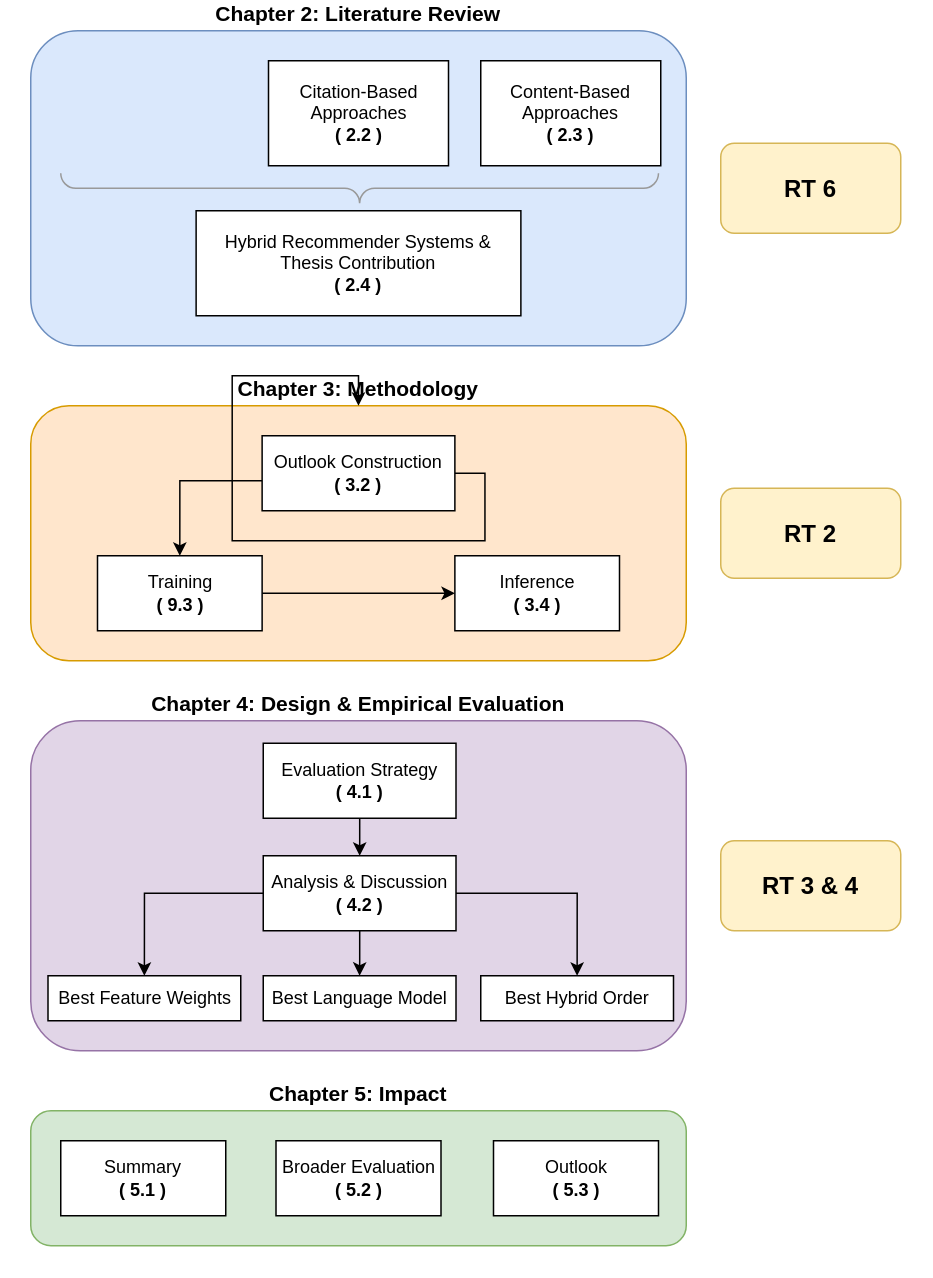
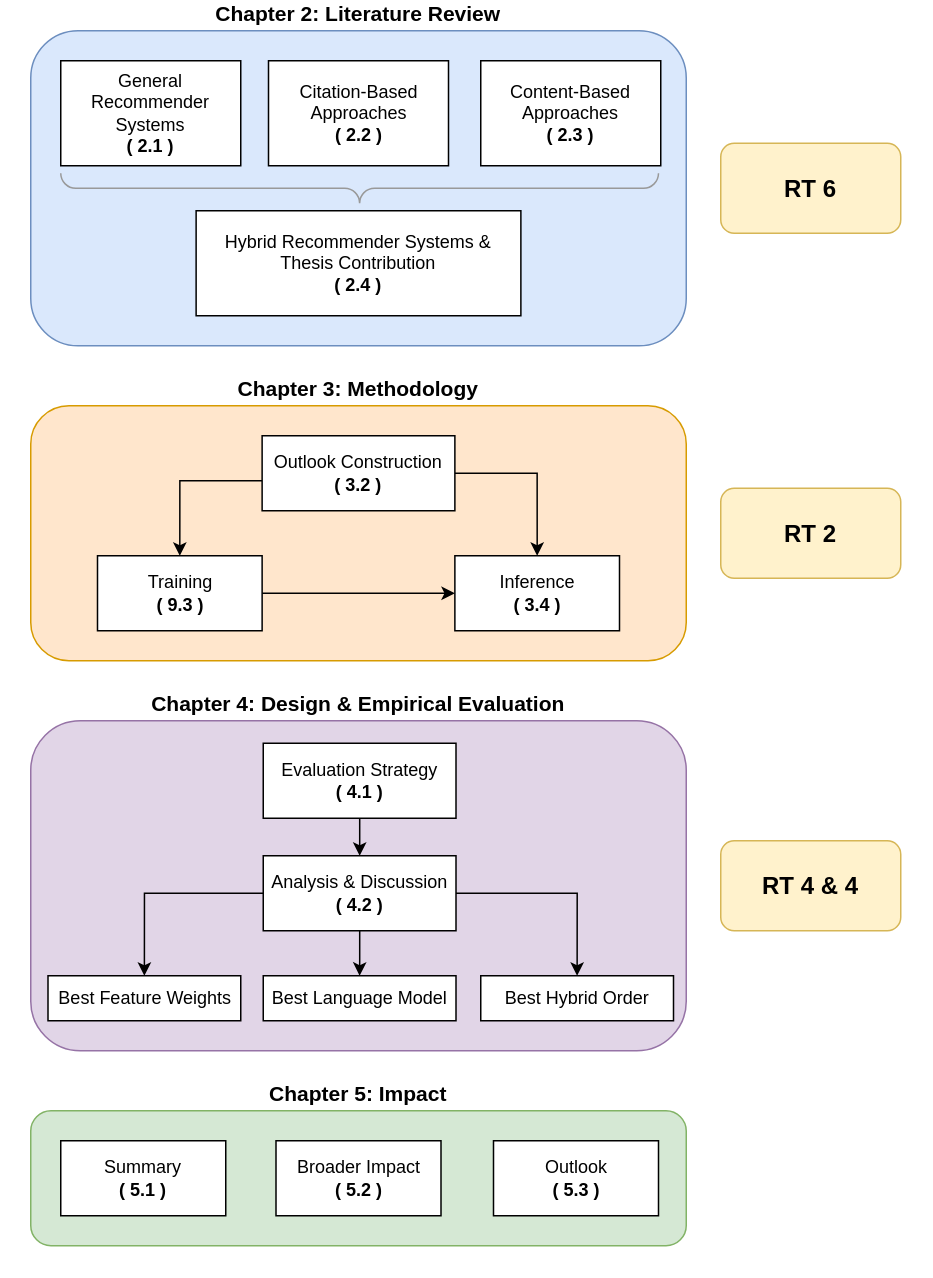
node "General Recommender Systems ( 2.1 )": added
edge "Outlook Construction ( 3.2 )" -> "Chapter 3: Methodology": now "Outlook Construction ( 3.2 )" -> "Inference ( 3.4 )"
node "RT 3 & 4": label "RT 3 & 4" -> "RT 4 & 4"
node "Broader Evaluation ( 5.2 )": label "Broader Evaluation ( 5.2 )" -> "Broader Impact ( 5.2 )"
